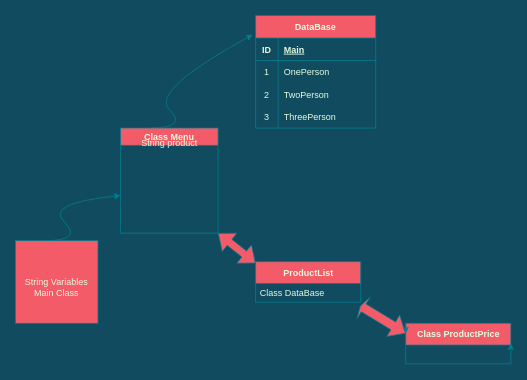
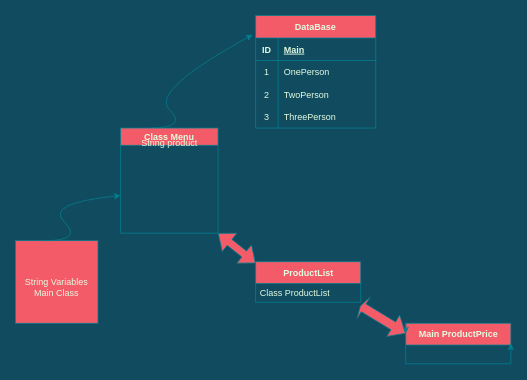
node "Class DataBase": label "Class DataBase" -> "Class ProductList"
node "Class ProductPrice": label "Class ProductPrice" -> "Main ProductPrice"
